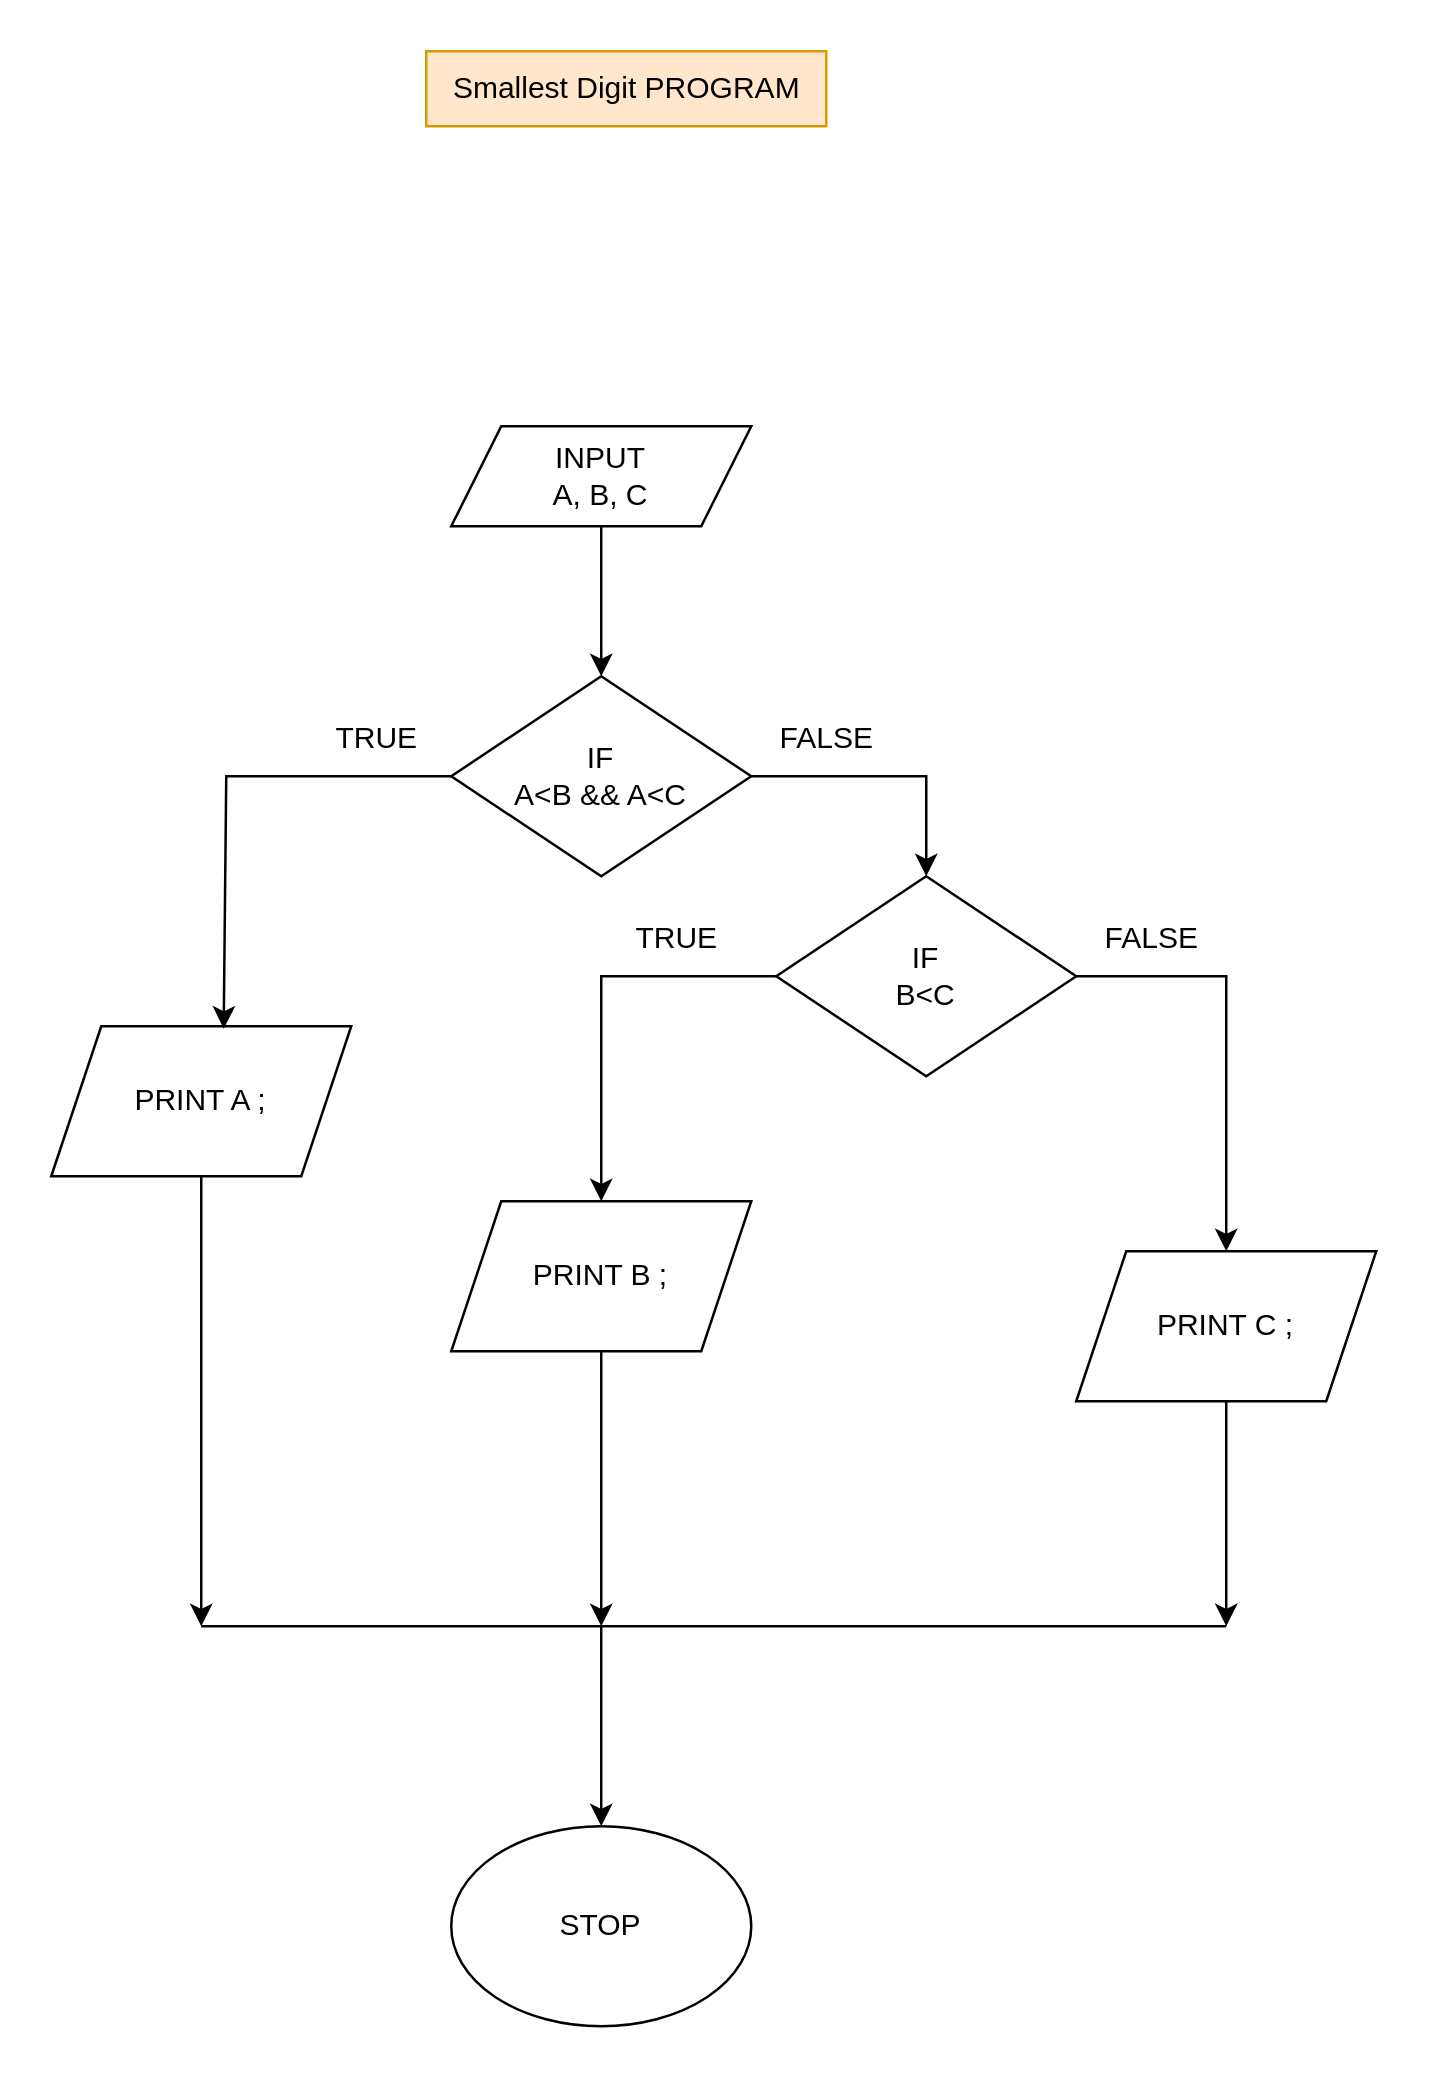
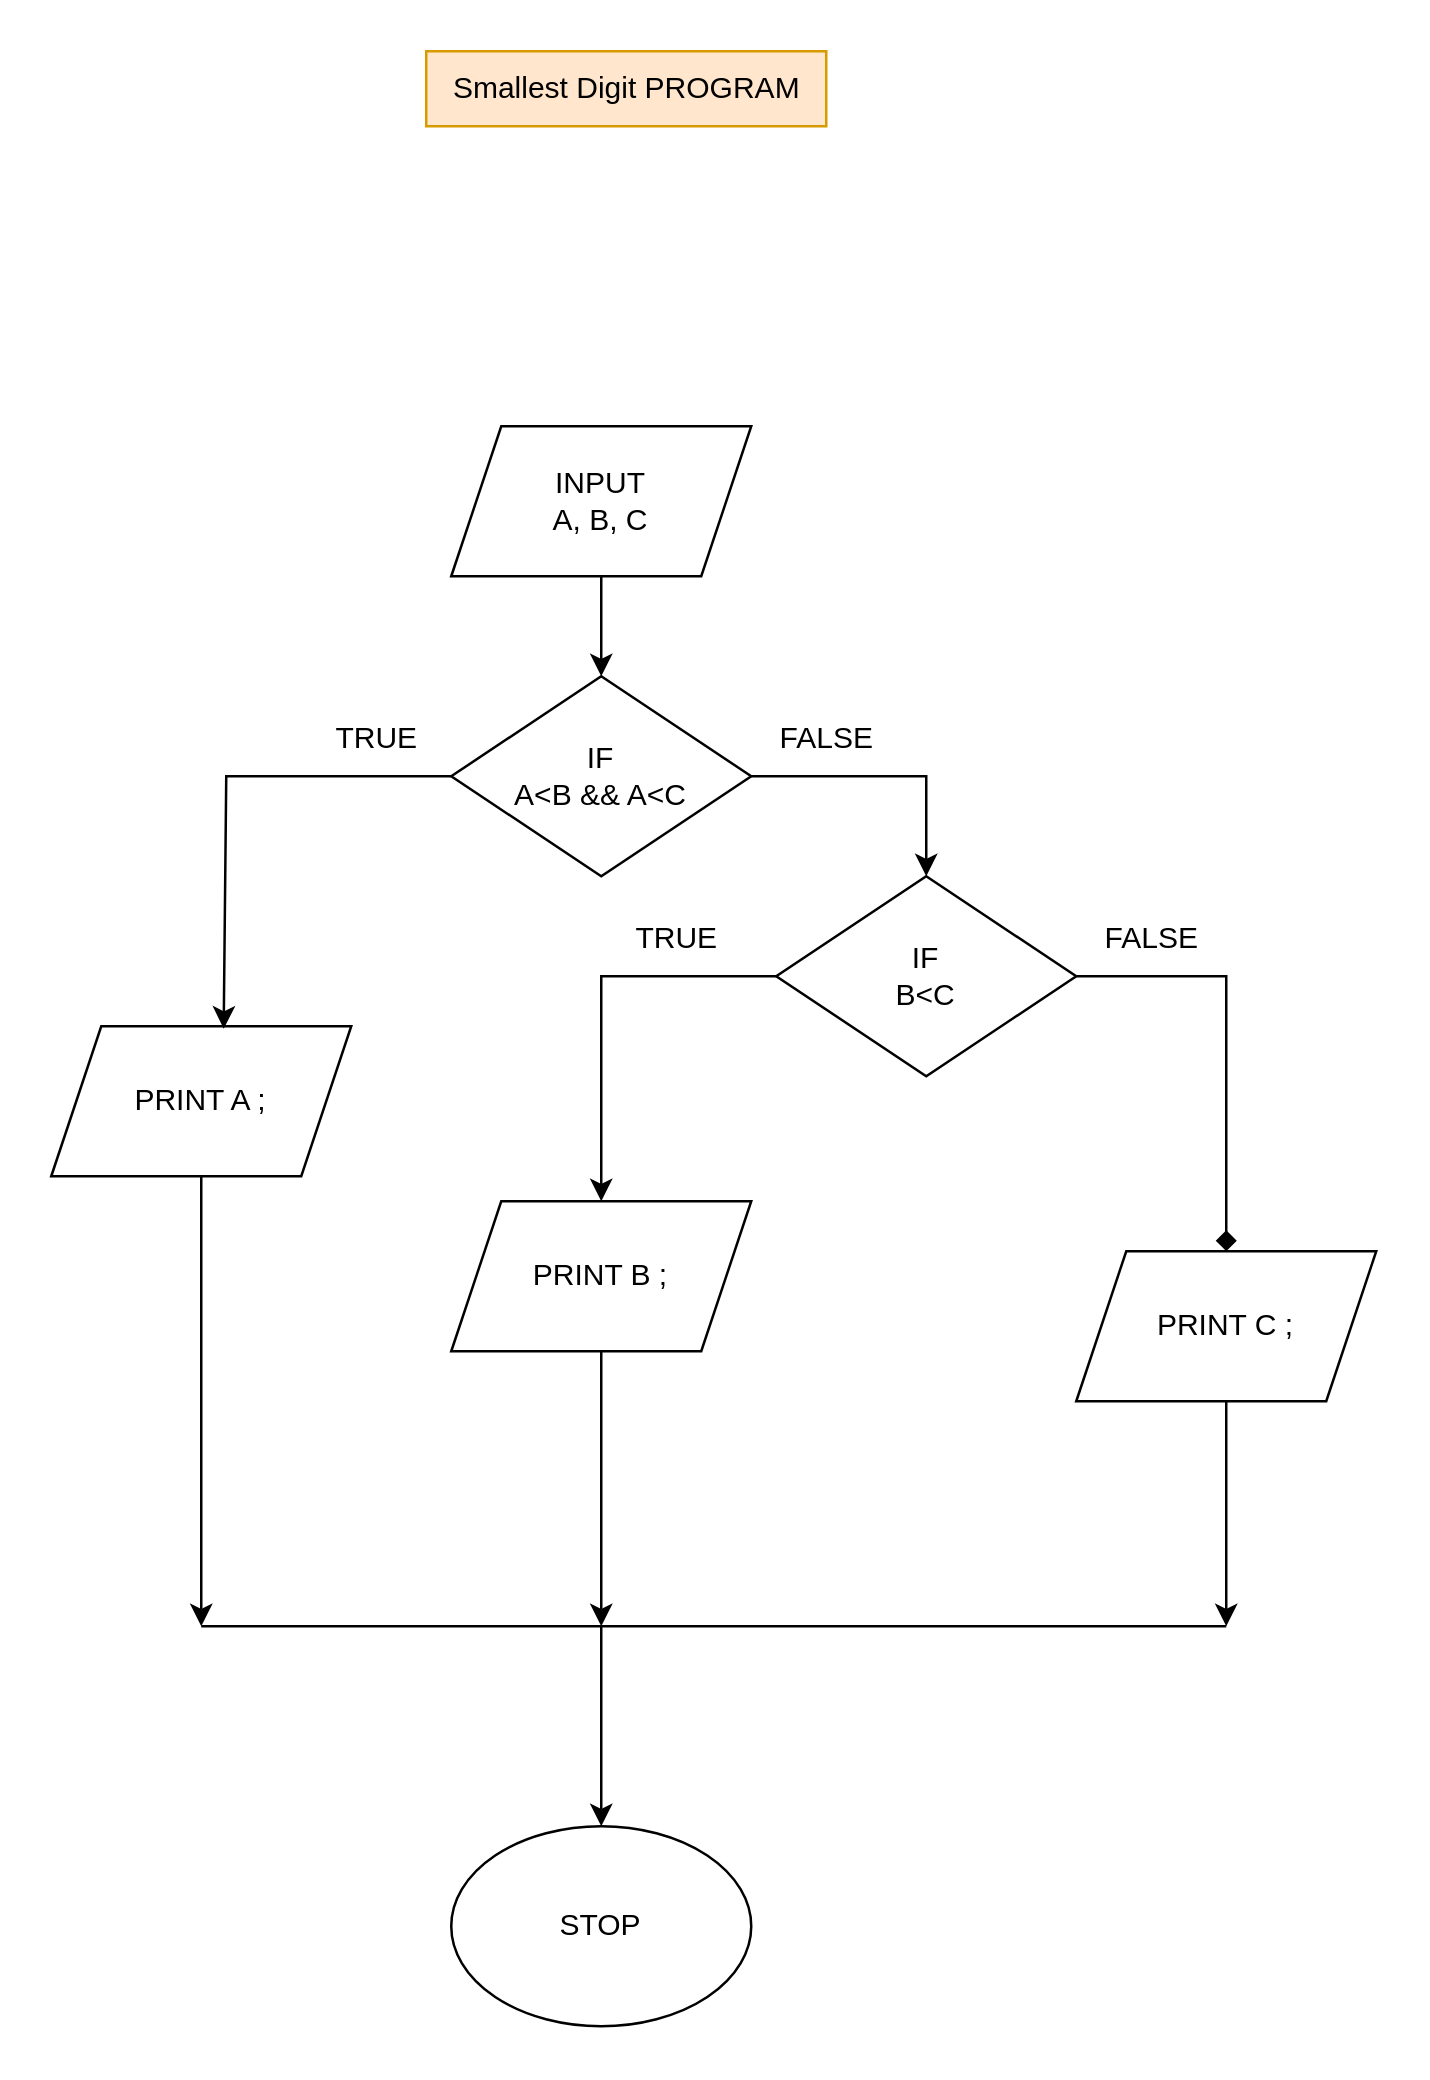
node "INPUT A, B, C": size 300x100 -> 300x150
edge "IF B<C" -> "PRINT C ;": arrowhead classic -> diamond
